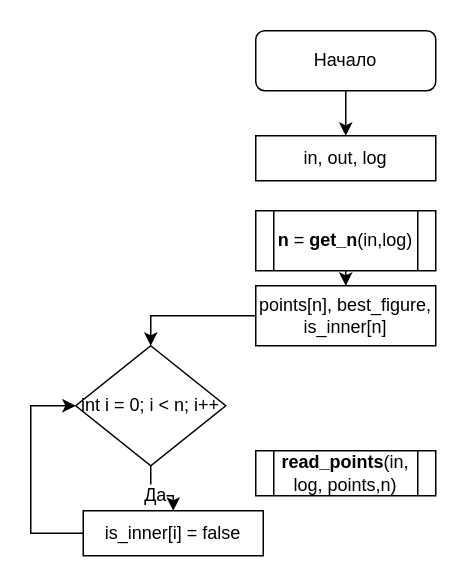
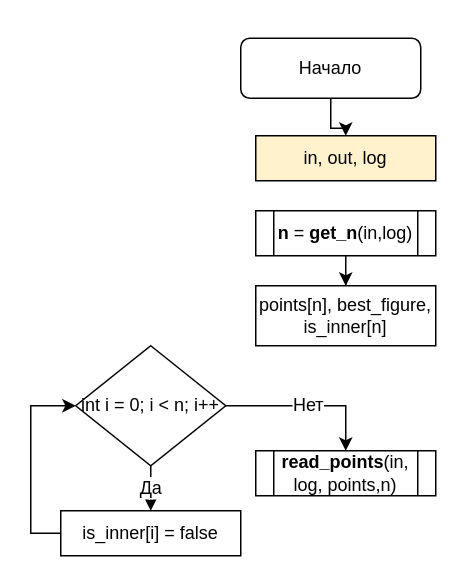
node "Начало": moved (346, 61) -> (331, 68)
node "in, out, log": fillcolor #ffffff -> #fff2cc
node "n = get_n(in,log)": size 180x60 -> 180x45
edge "points[n], best_figure, is_inner[n]" -> "int i = 0; i < n; i++": removed
edge "int i = 0; i < n; i++" -> "read_points(in, log, points,n)": added, label "Нет"
node "is_inner[i] = false": moved (173, 533) -> (151, 533)
